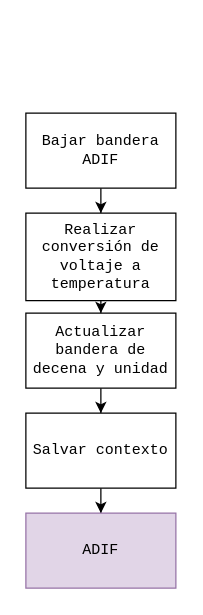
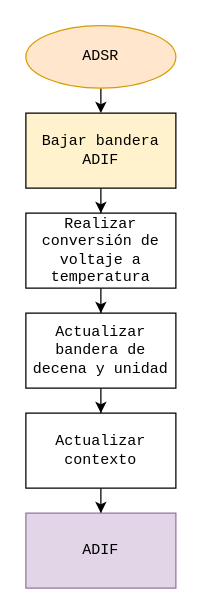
node "ADSR": added
edge "ADSR" -> "Bajar bandera ADIF": added
node "Bajar bandera ADIF": fillcolor #ffffff -> #fff2cc
node "Realizar conversión de voltaje a temperatura": size 150x88 -> 150x75
node "Salvar contexto": label "Salvar contexto" -> "Actualizar contexto"
